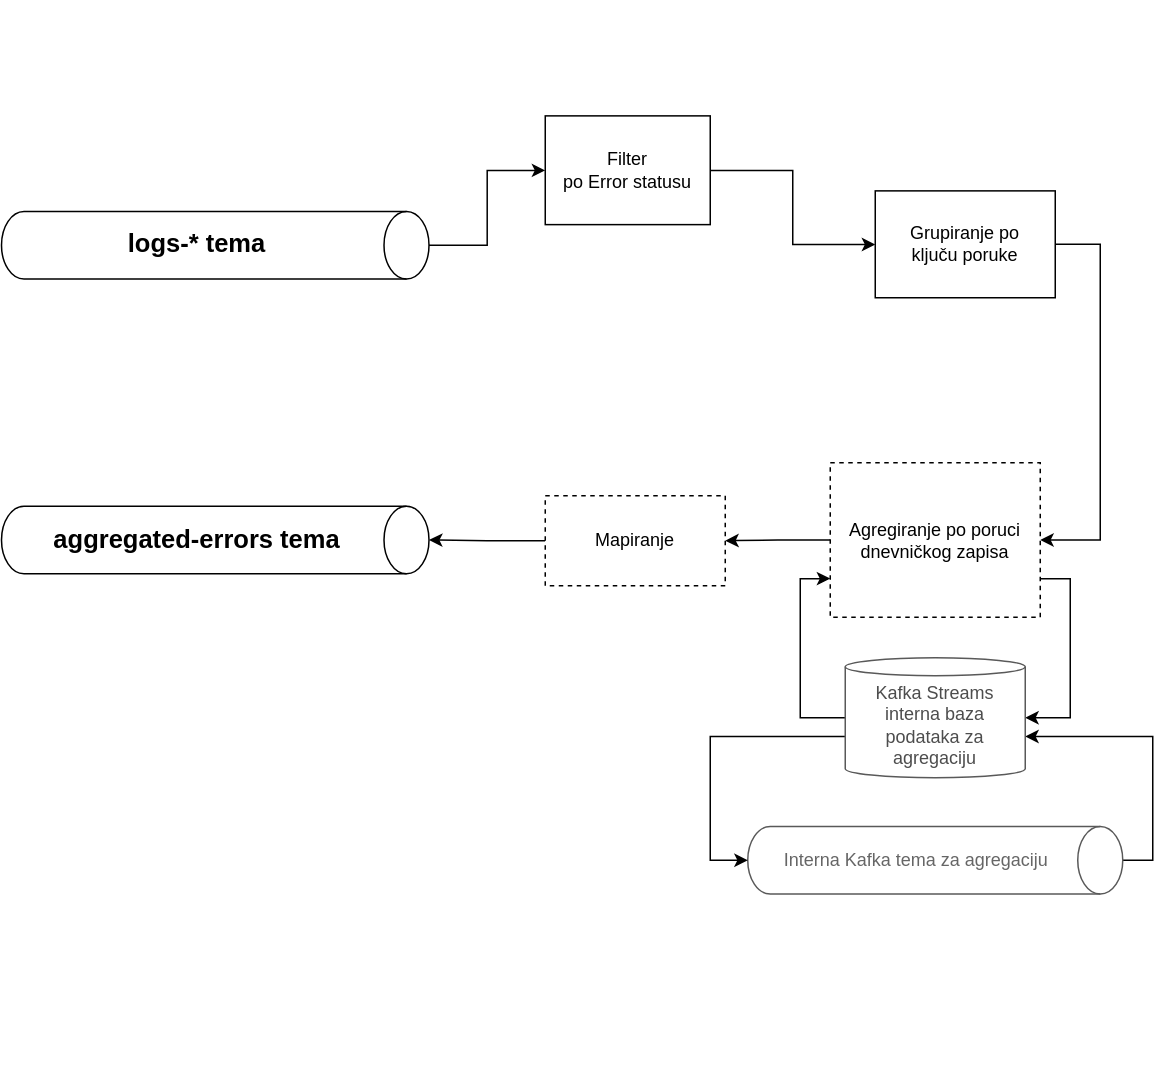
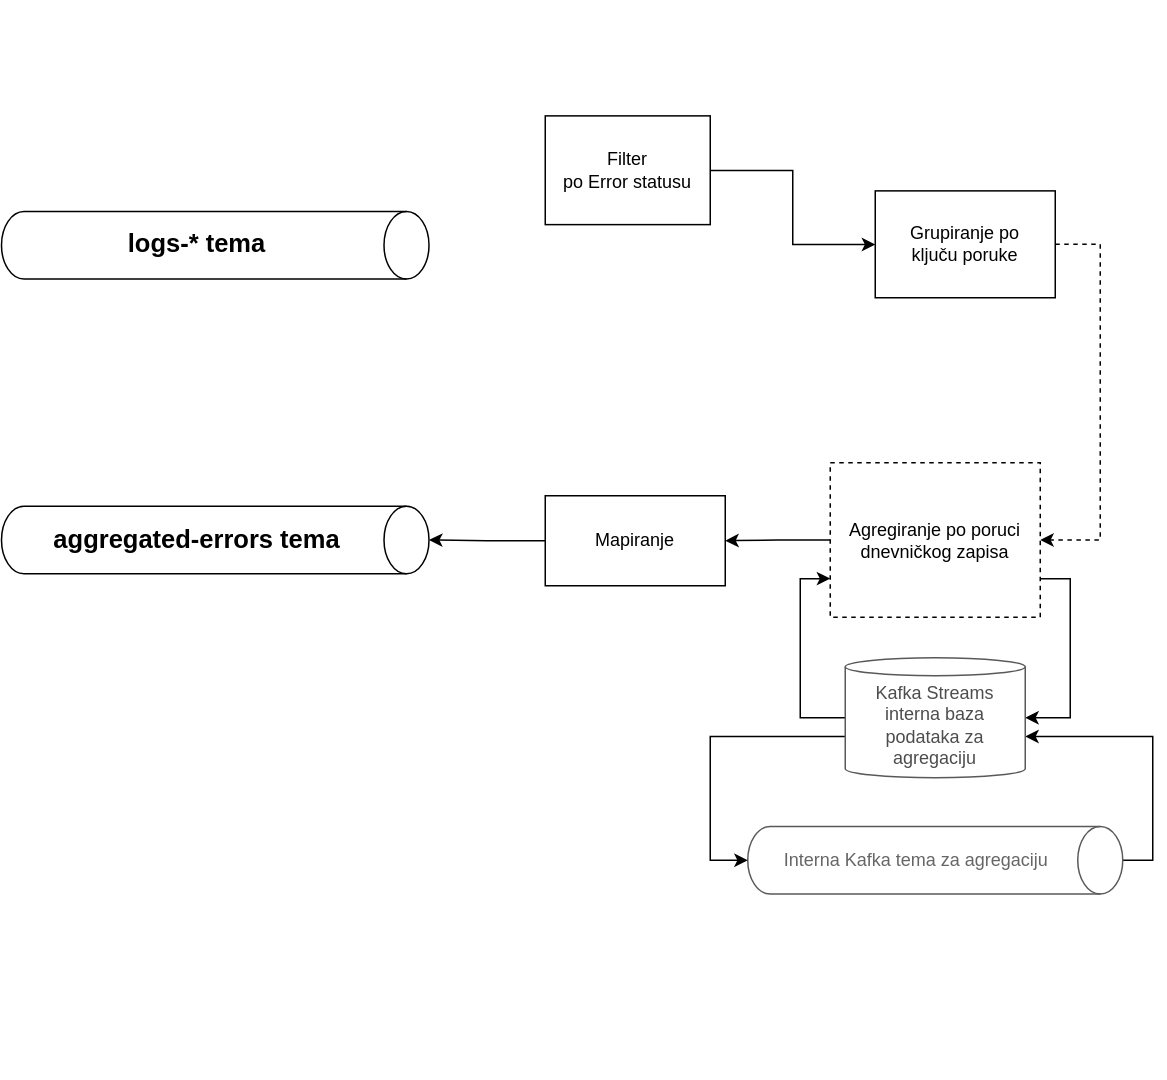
edge "logs-* tema" -> "Filter po Error statusu": removed
edge "Grupiranje po ključu poruke" -> "Agregiranje po poruci dnevničkog zapisa": style solid -> dashed
node "Mapiranje": style dashed -> solid
